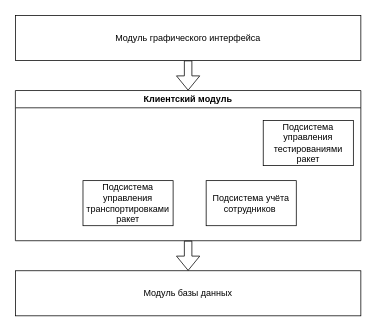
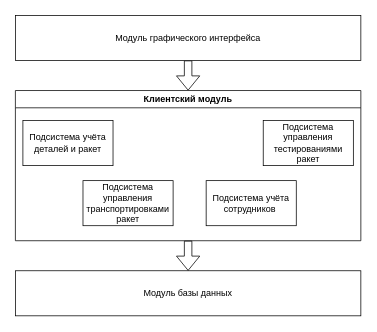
node "Подсистема учёта деталей и ракет": added
